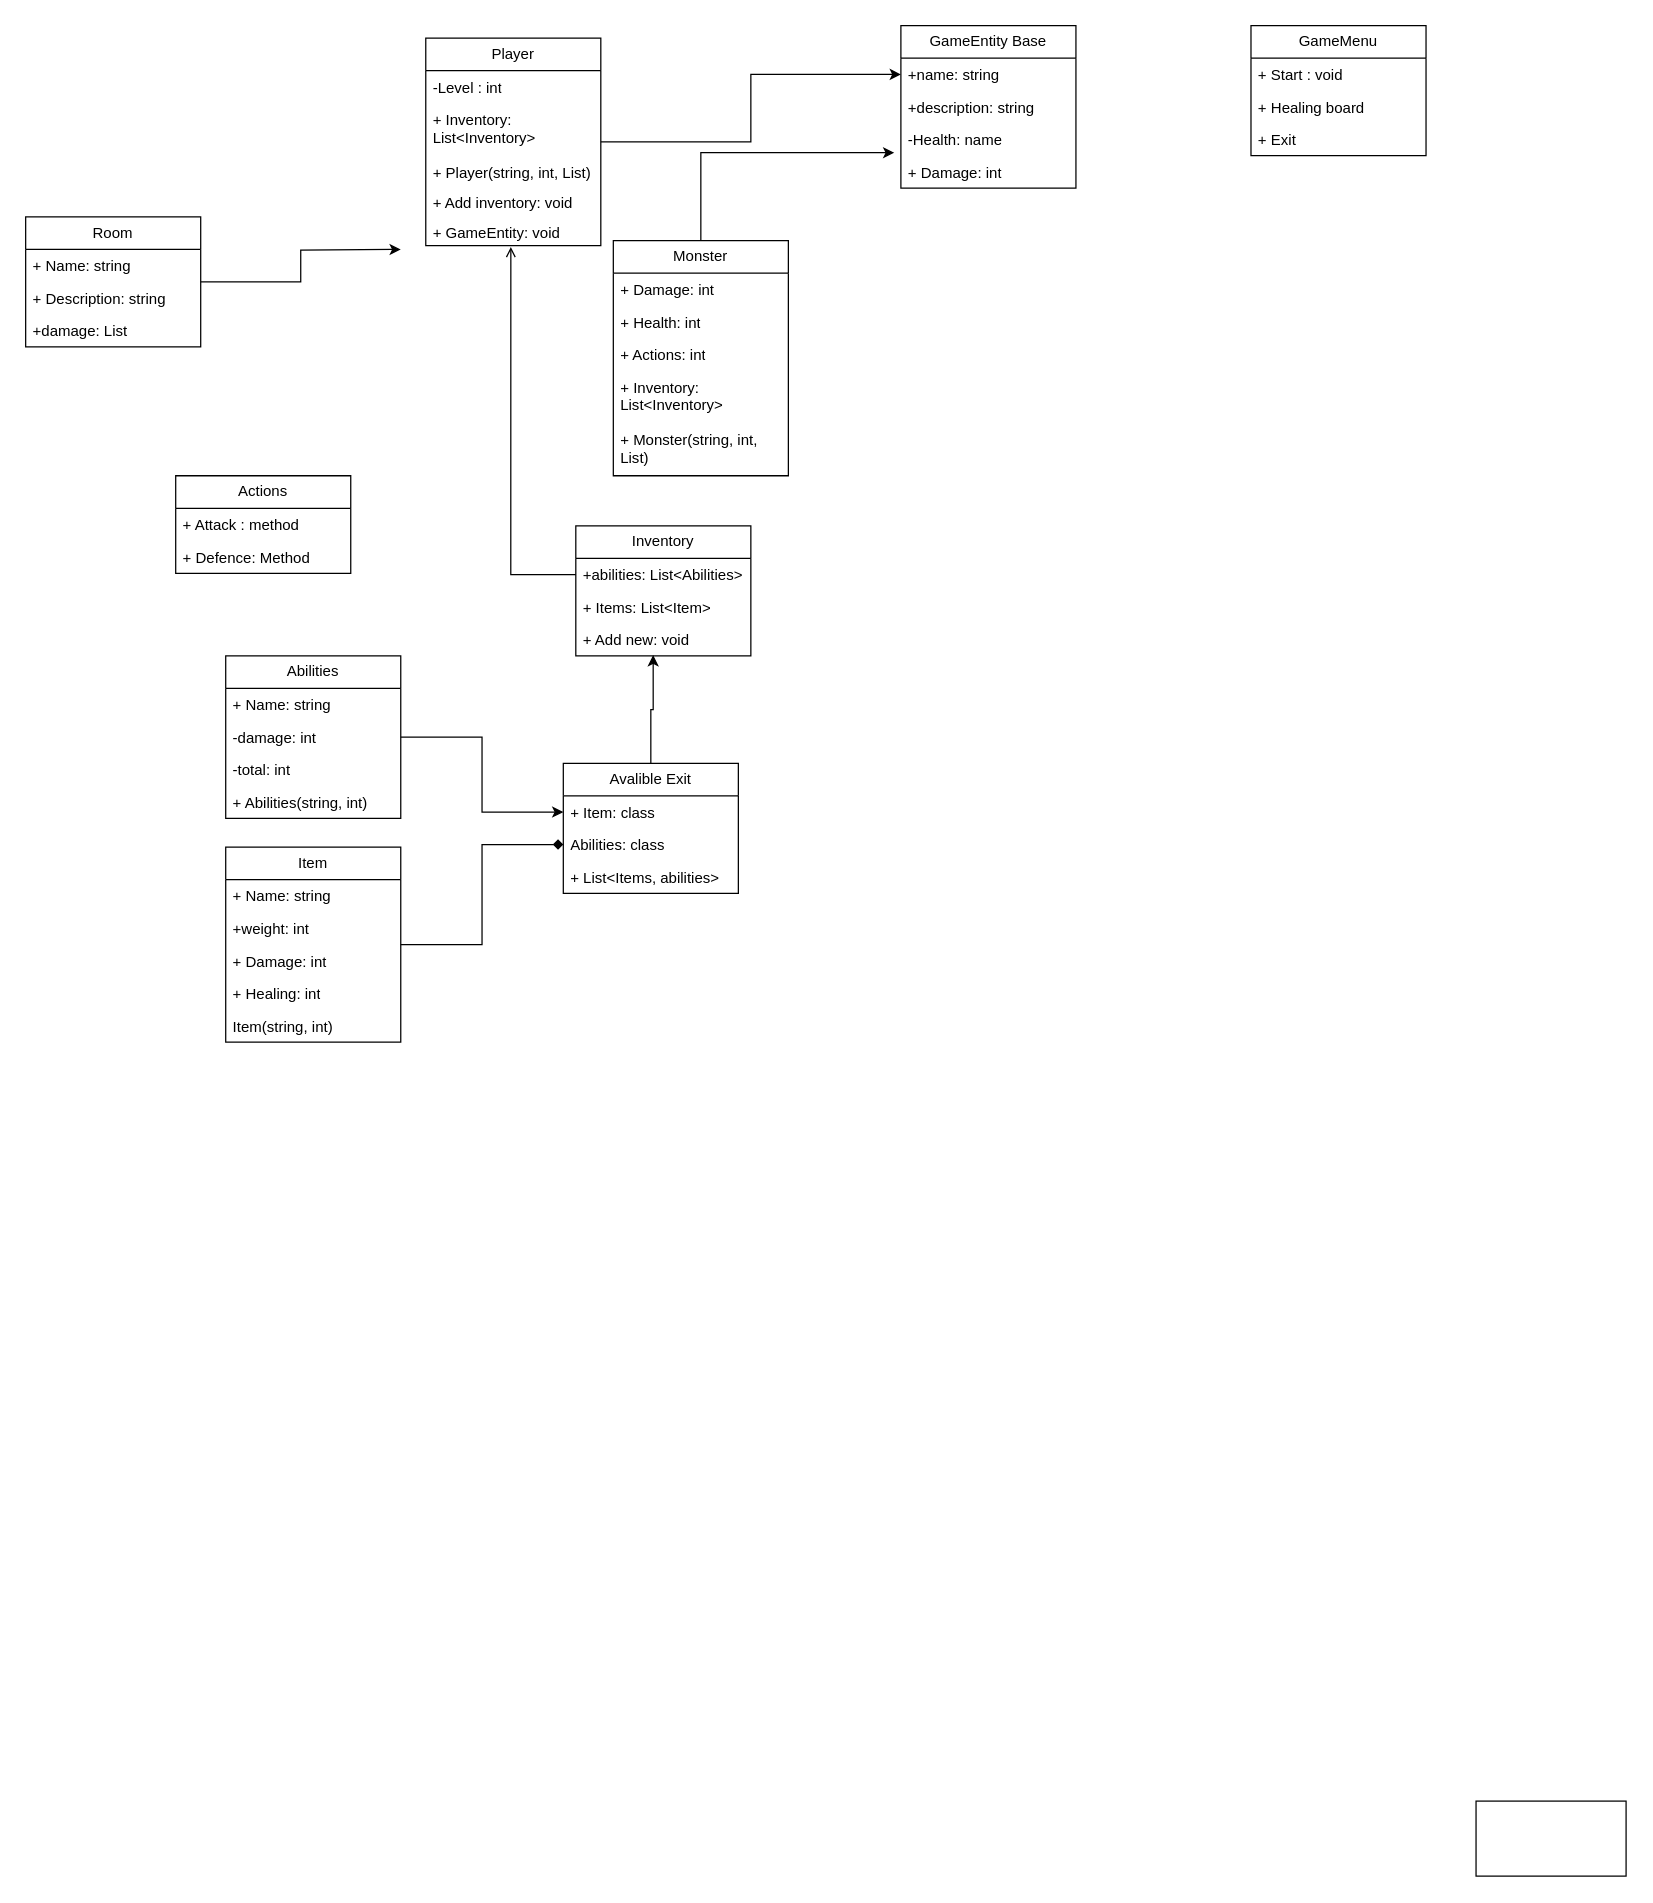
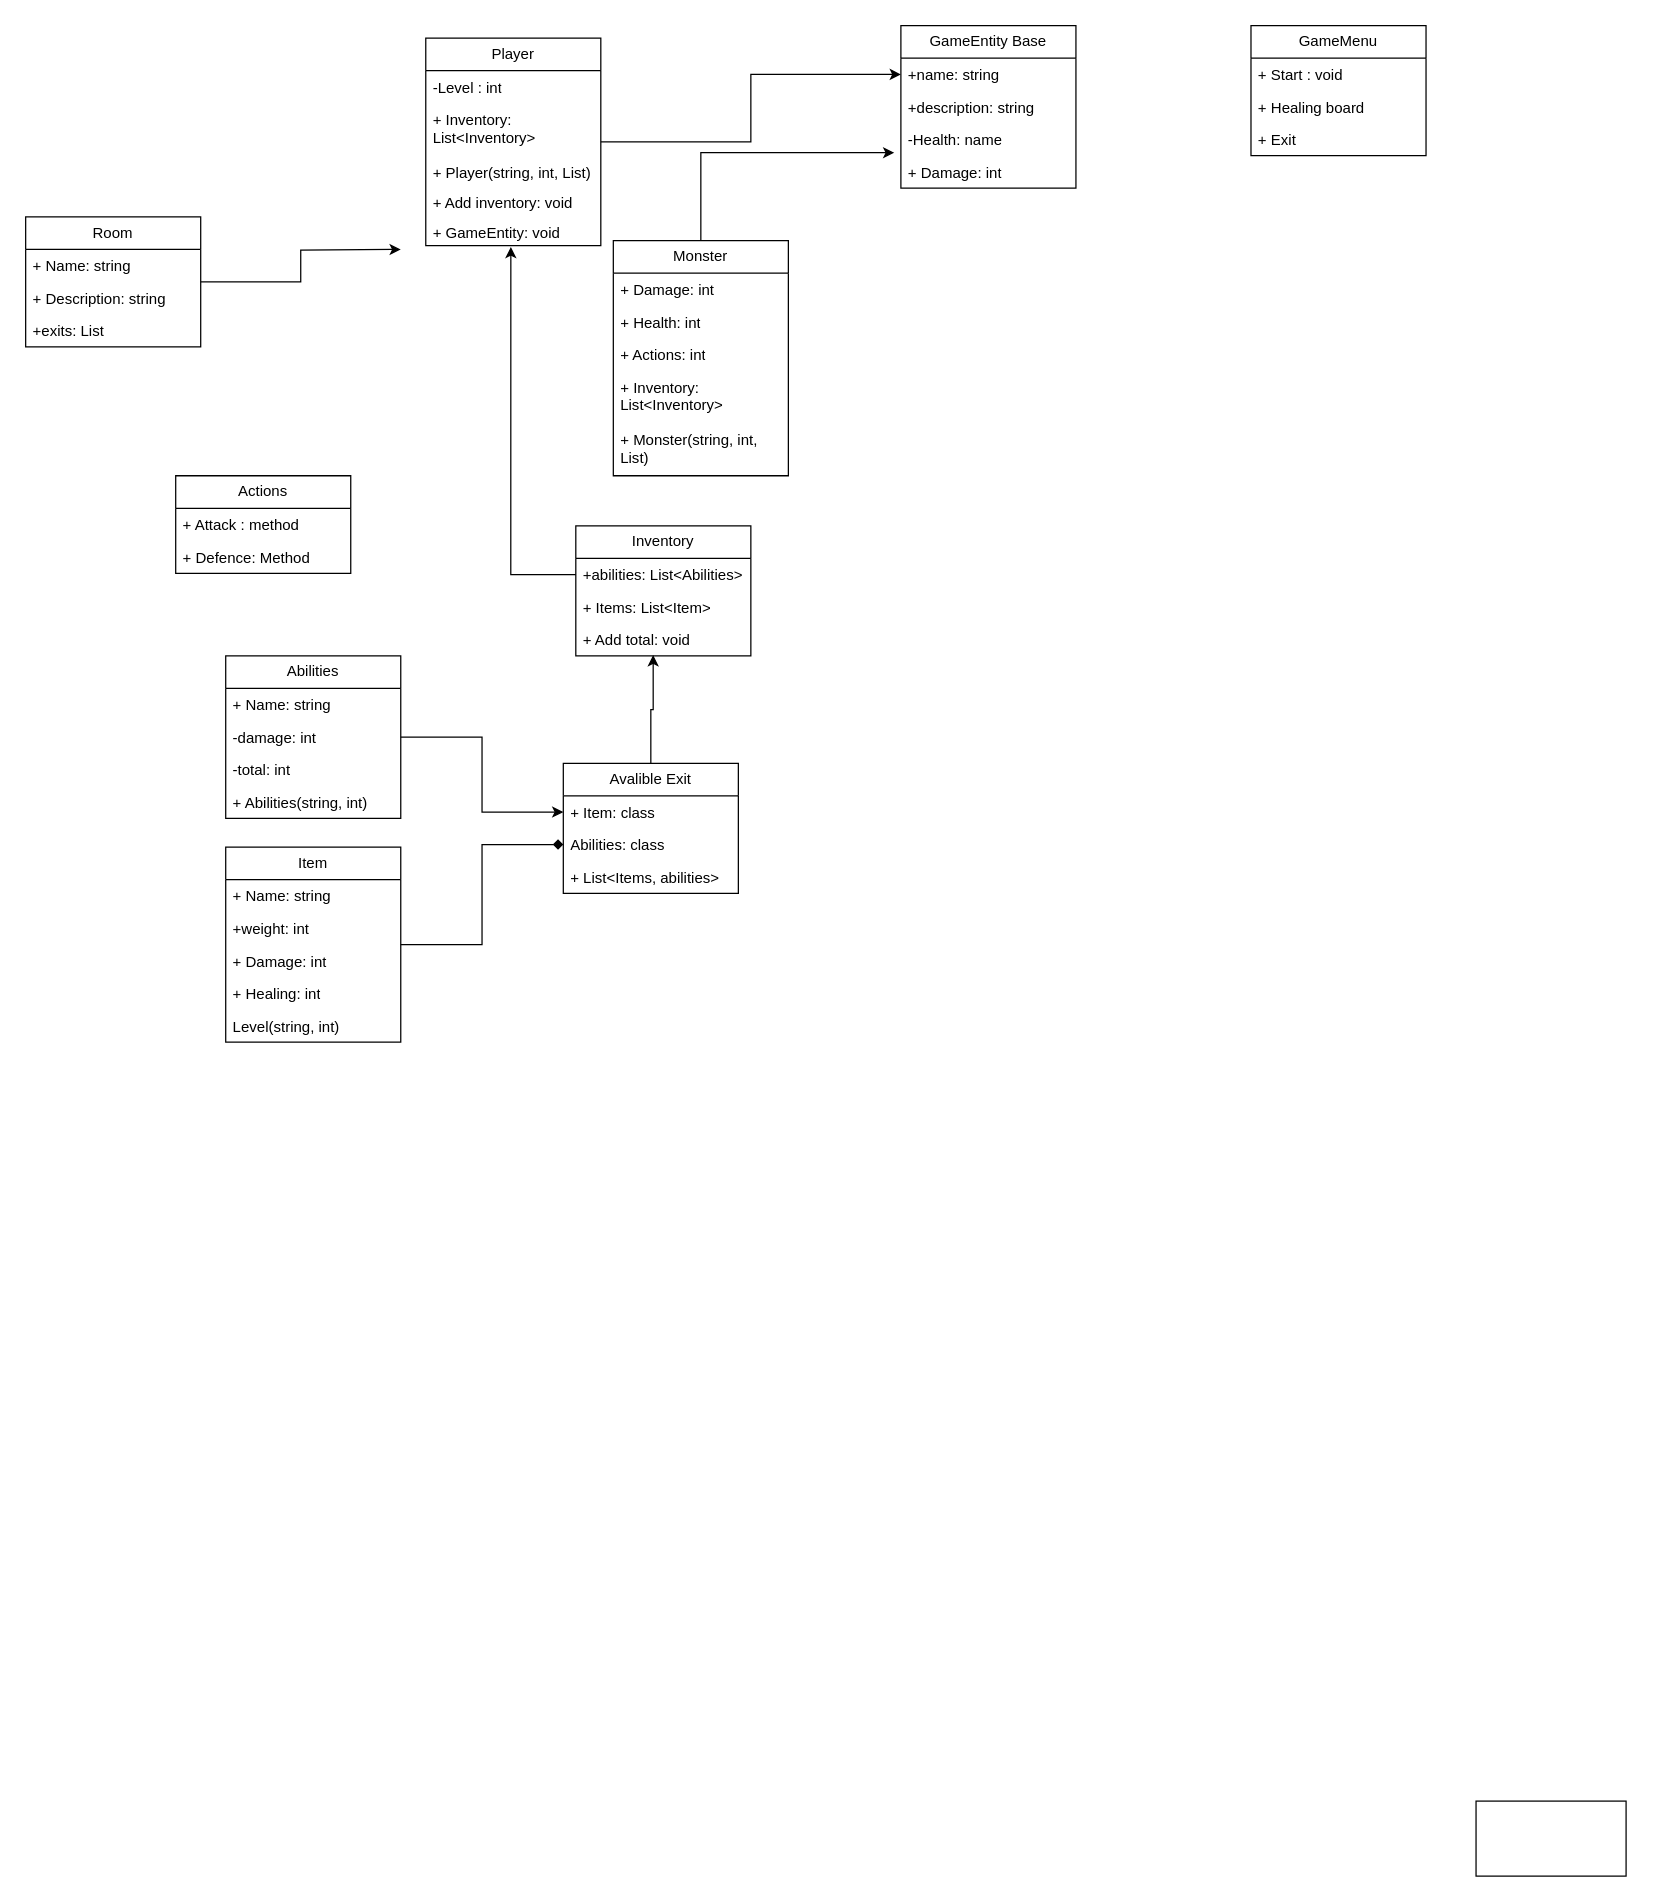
edge "+abilities: List<Abilities>" -> "+ GameEntity: void": arrowhead open -> classic
node "+damage: List": label "+damage: List" -> "+exits: List"
node "+ Add new: void": label "+ Add new: void" -> "+ Add total: void"
node "Item(string, int)": label "Item(string, int)" -> "Level(string, int)"
